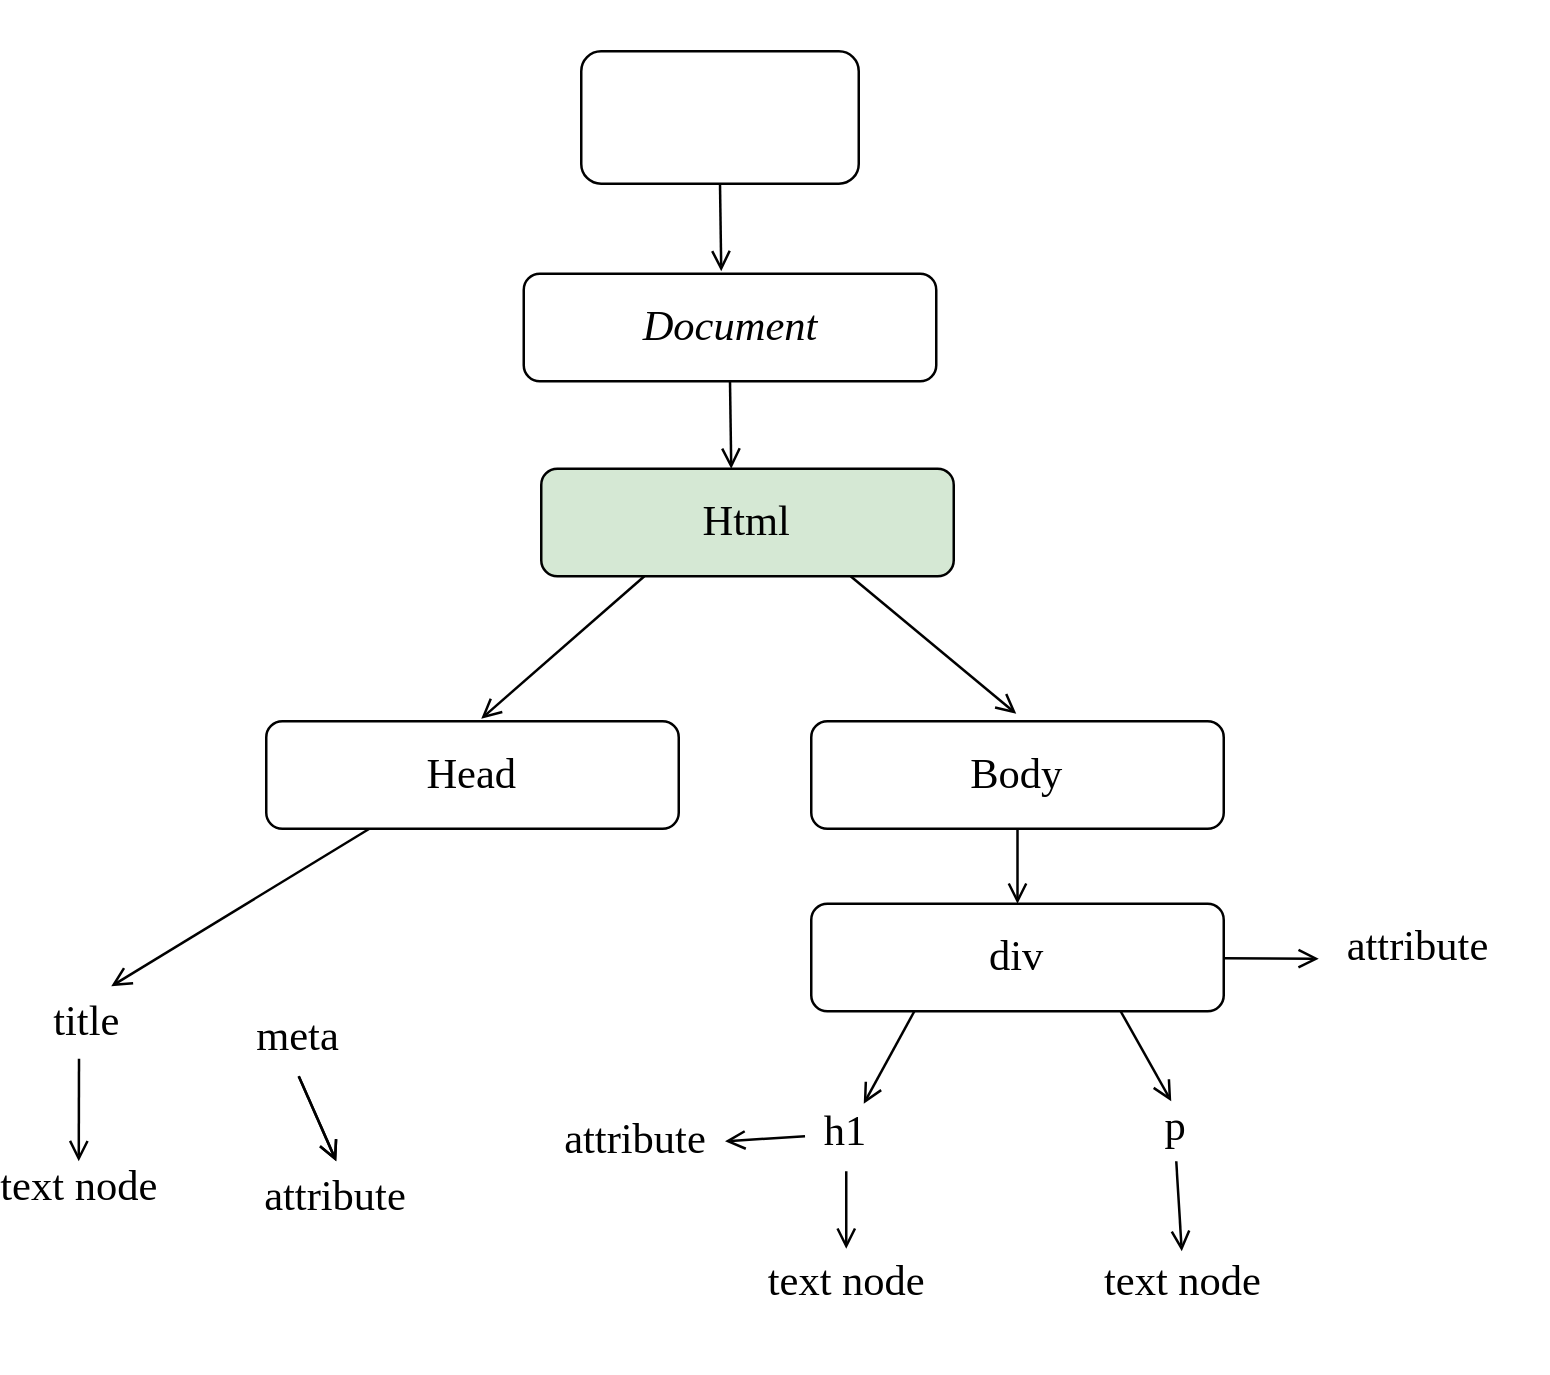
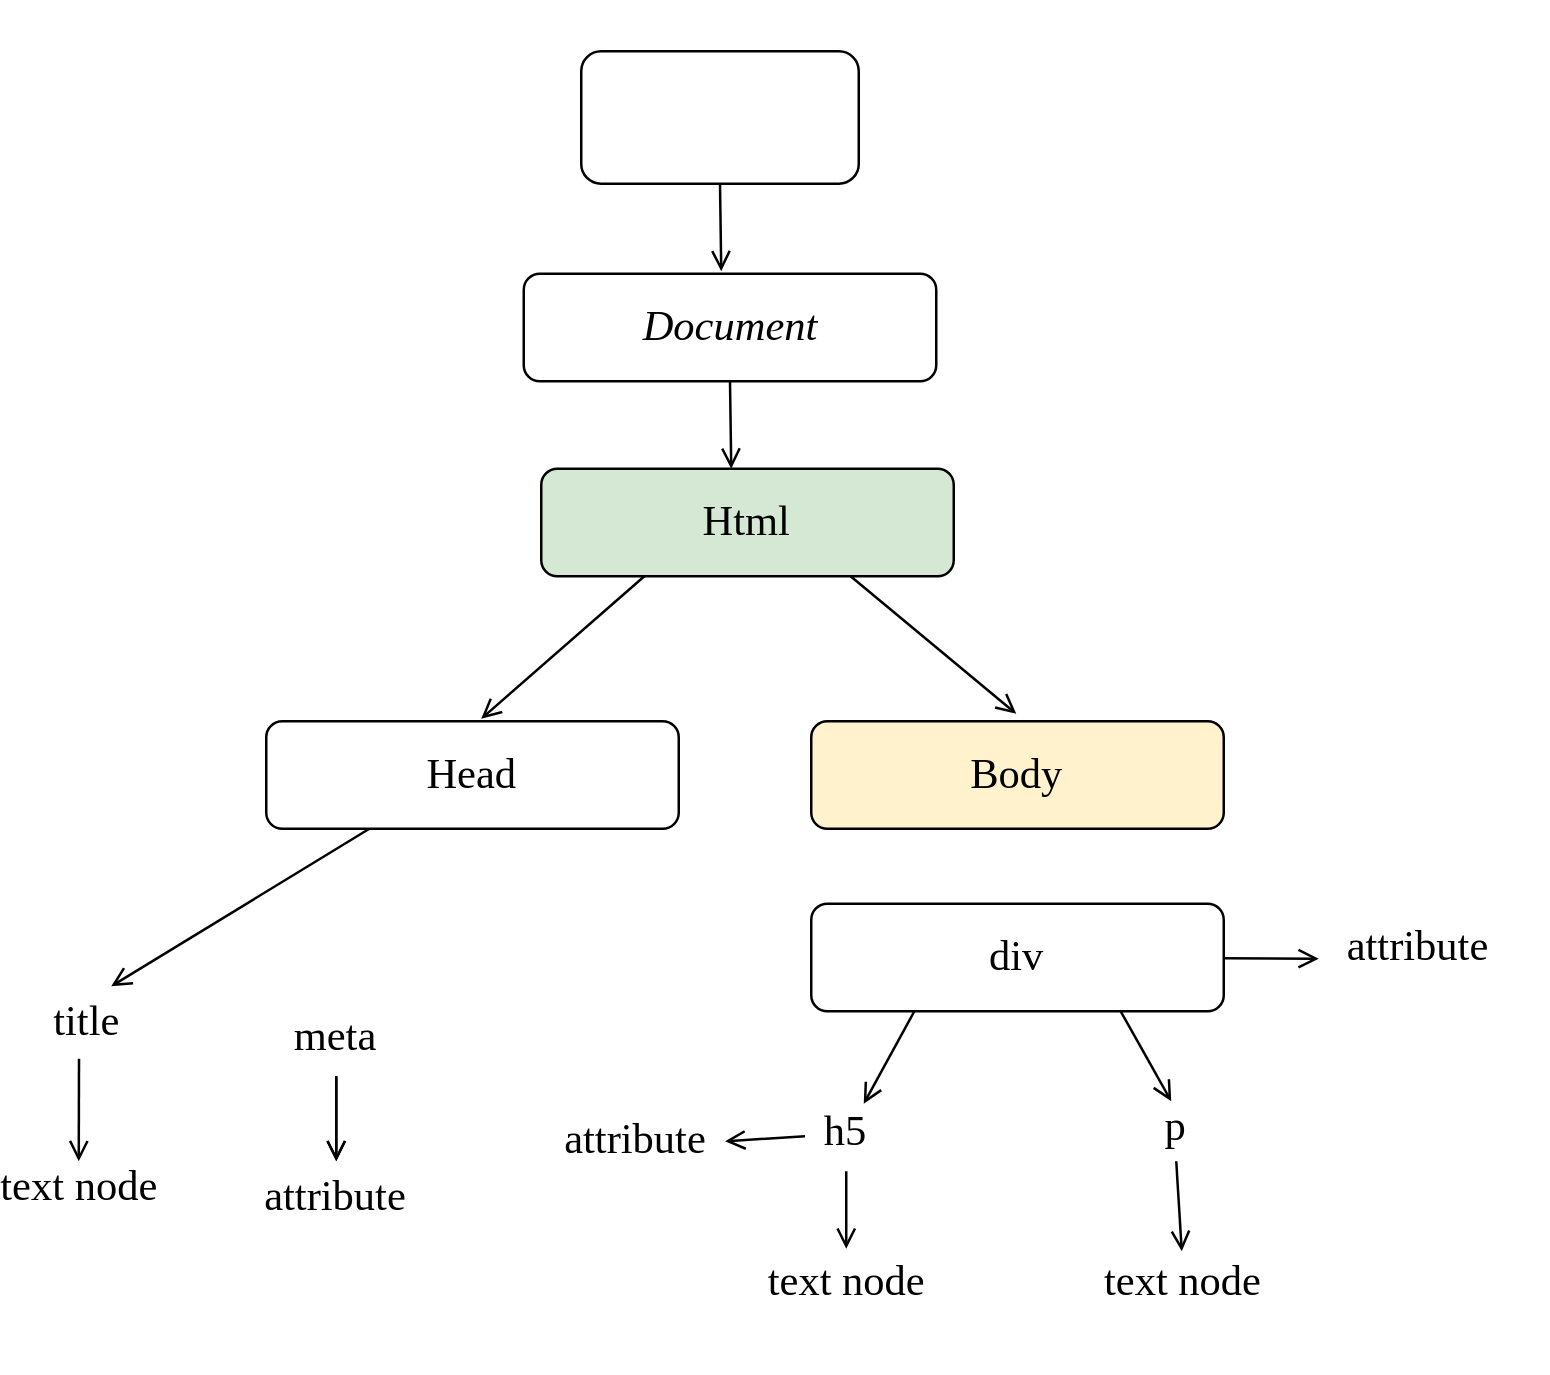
node "Body": fillcolor #ffffff -> #fff2cc
edge "Body" -> "div": removed
node "meta": moved (299, 1039) -> (336, 1039)
node "h1": label "h1" -> "h5"
